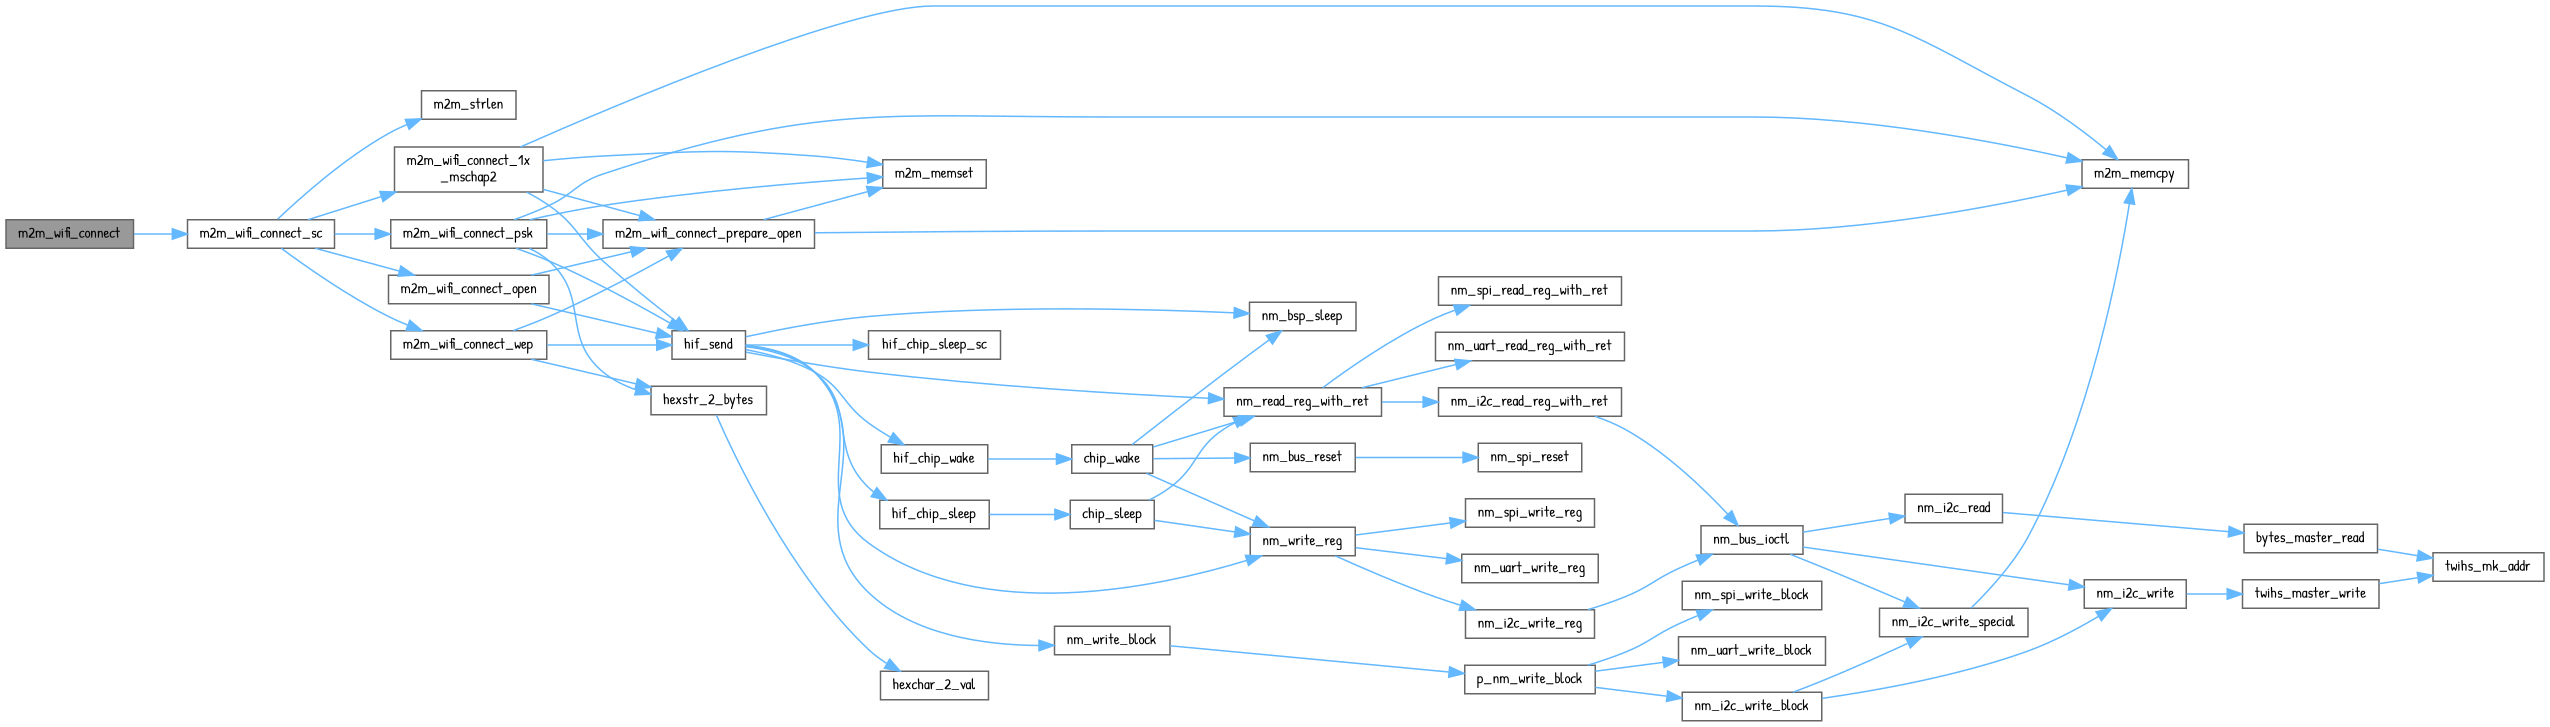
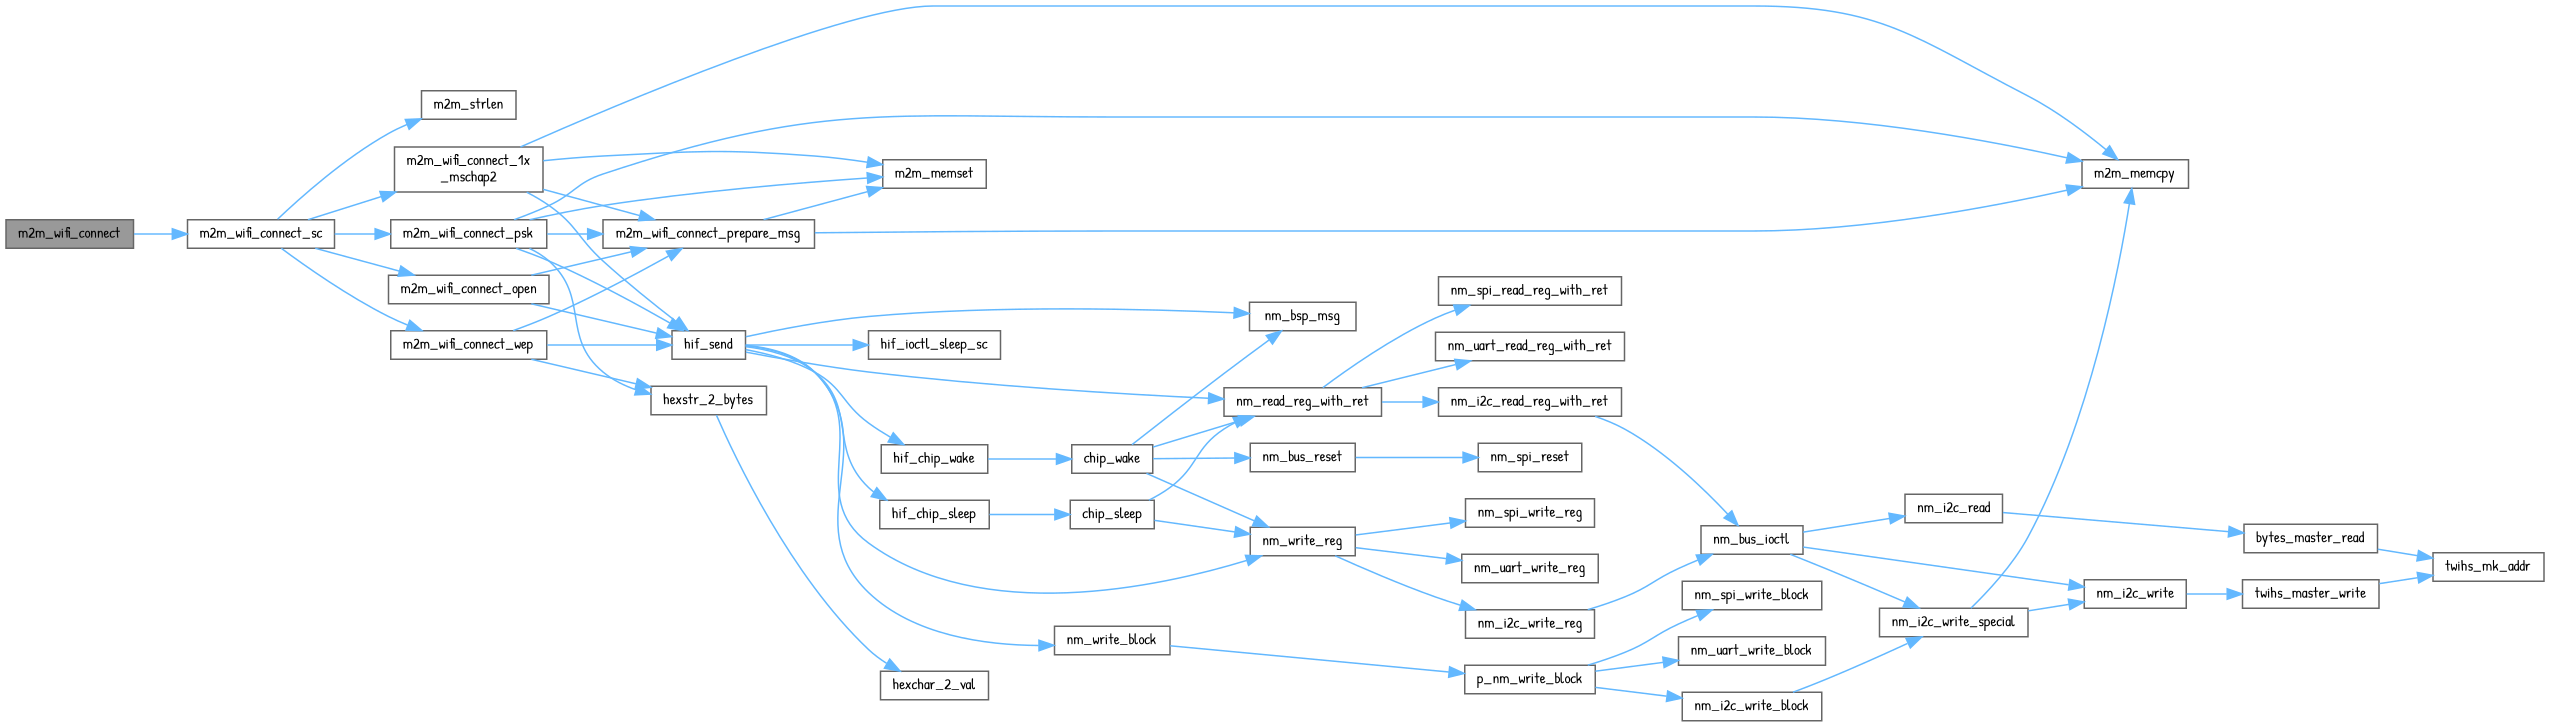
node "m2m_wifi_connect_prepare_open": label "m2m_wifi_connect_prepare_open" -> "m2m_wifi_connect_prepare_msg"
node "nm_bsp_sleep": label "nm_bsp_sleep" -> "nm_bsp_msg"
node "hif_chip_sleep_sc": label "hif_chip_sleep_sc" -> "hif_ioctl_sleep_sc"
edge "nm_i2c_write_block" -> "nm_i2c_write": now "nm_i2c_write_special" -> "nm_i2c_write"
